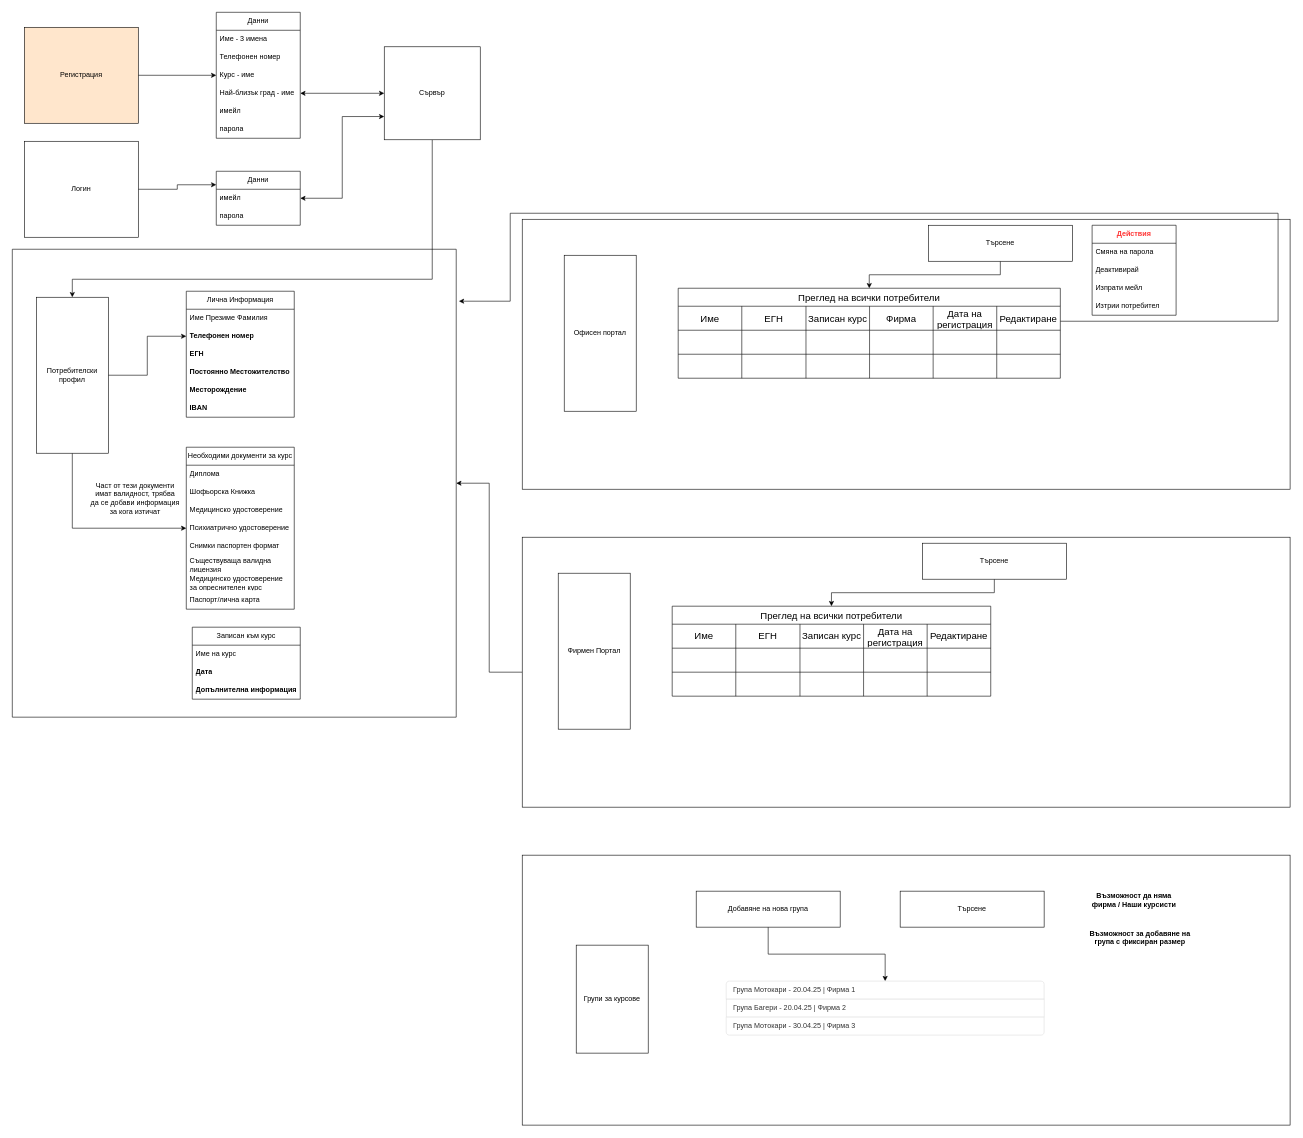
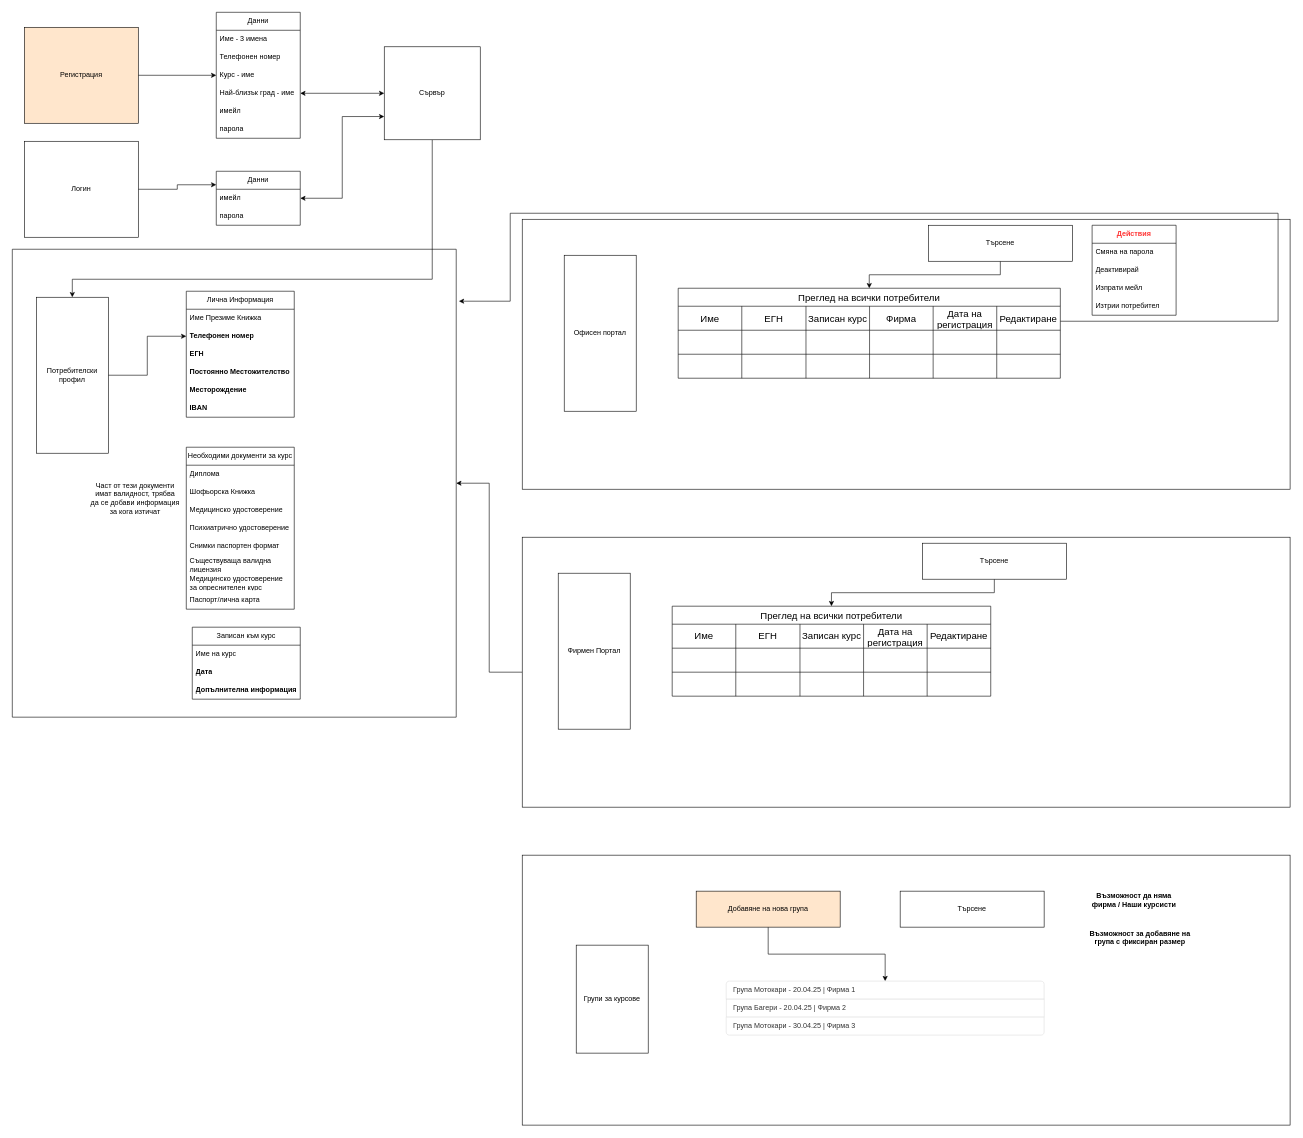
node "Име Презиме Фамилия": label "Име Презиме Фамилия" -> "Име Презиме Книжка"
edge "Потребителски профил" -> "Необходими документи за курс": removed
node "Добавяне на нова група": fillcolor #ffffff -> #ffe6cc
